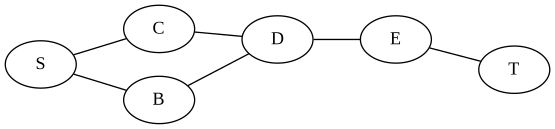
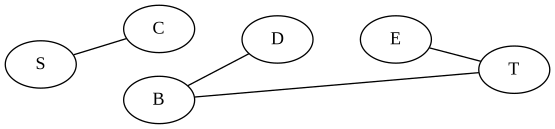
edge "C" -- "D": removed
edge "D" -- "E": removed
edge "S" -- "B": now "T" -- "B"
